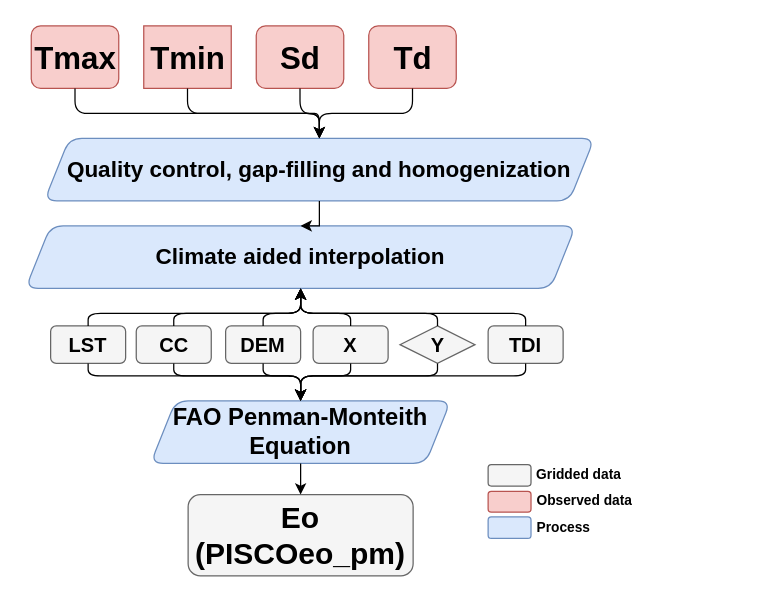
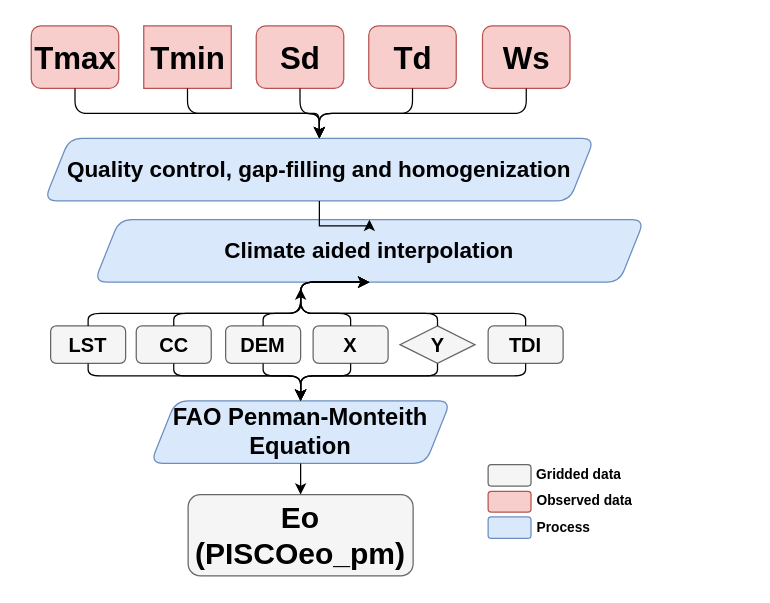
node "Ws": added
edge "Ws" -> "Quality control, gap-filling and homogenization": added
node "Climate aided interpolation": moved (301, 257) -> (369, 251)
